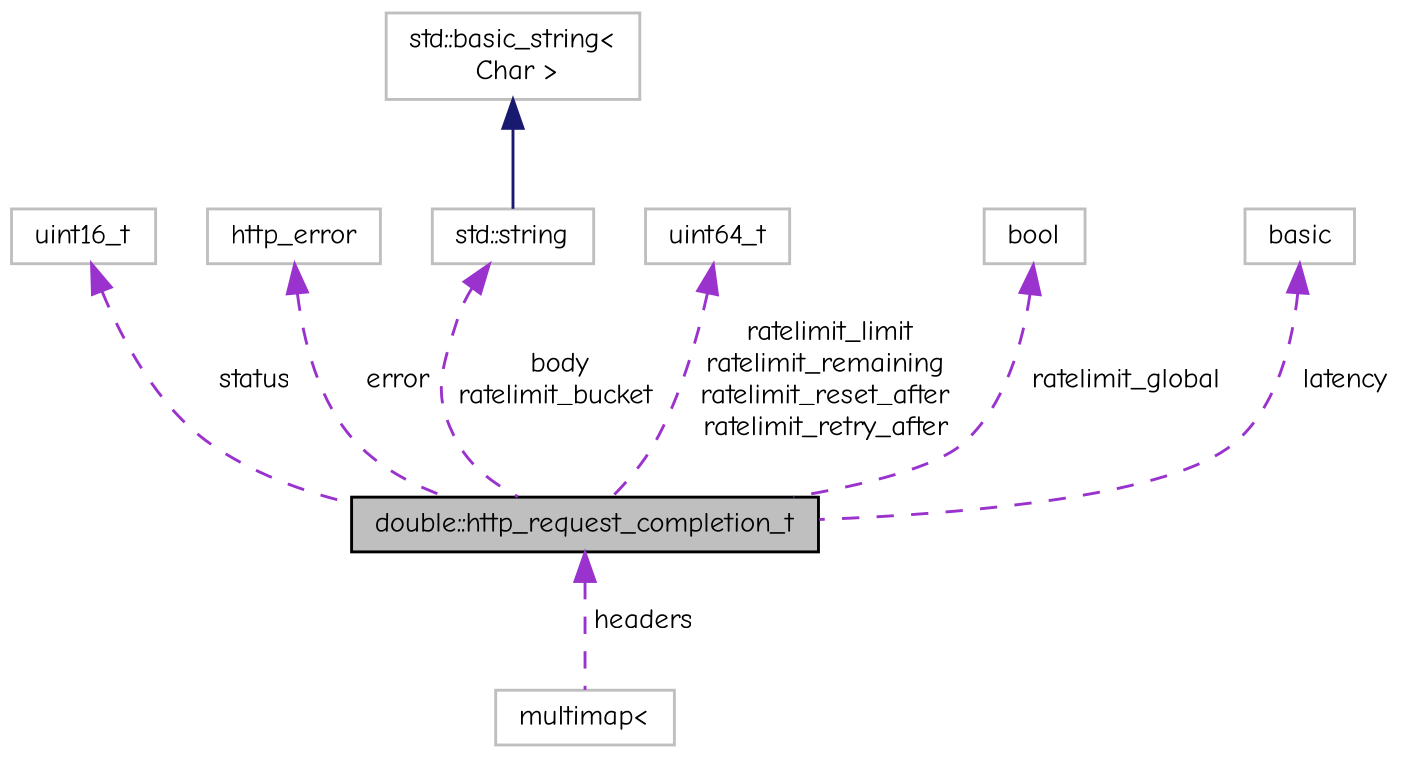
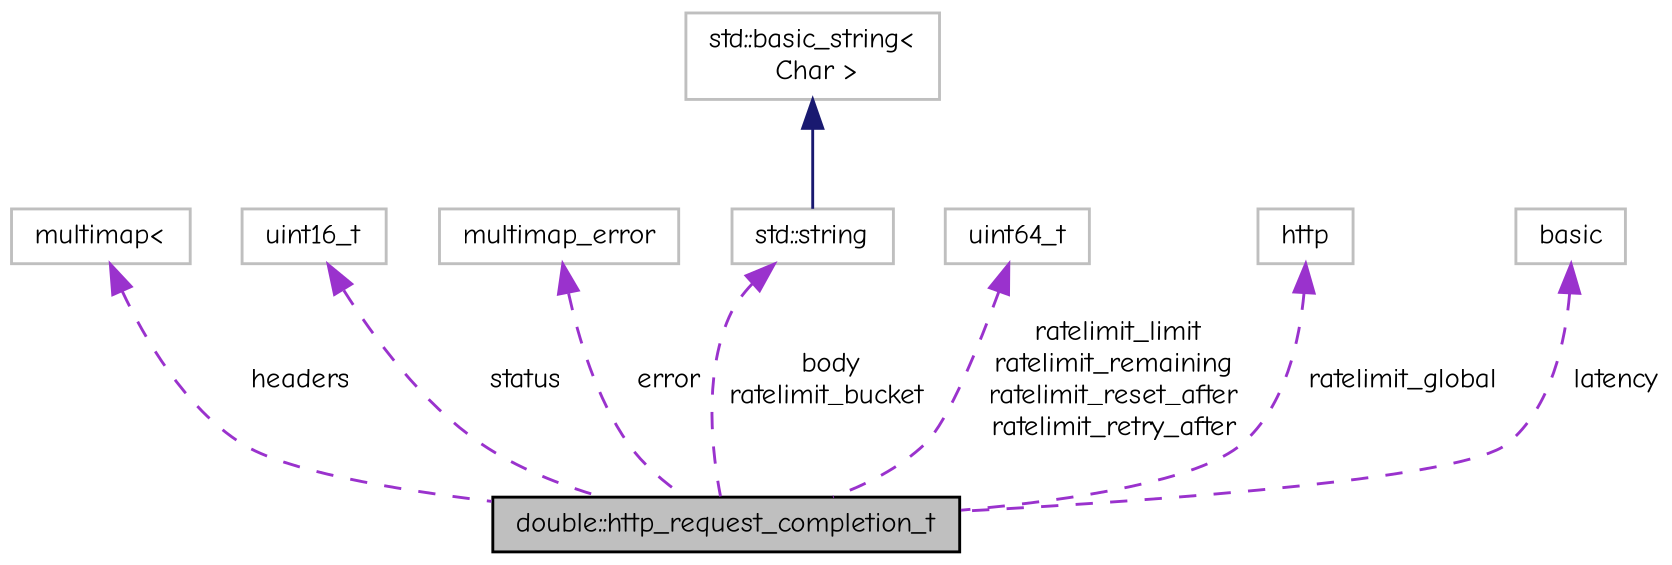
node "http_error": label "http_error" -> "multimap_error"
node "bool": label "bool" -> "http"
edge "multimap<" -> "double::http_request_completion_t": reversed
